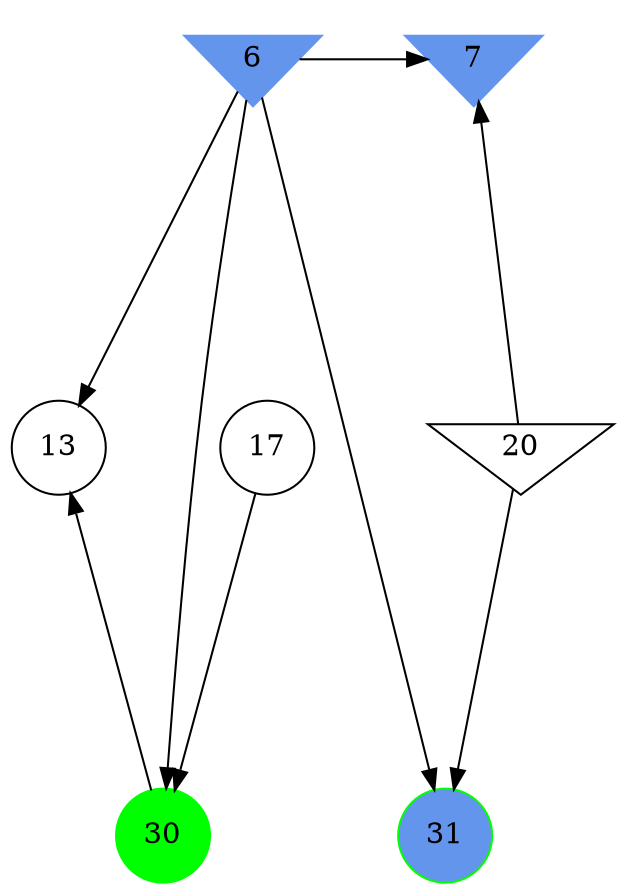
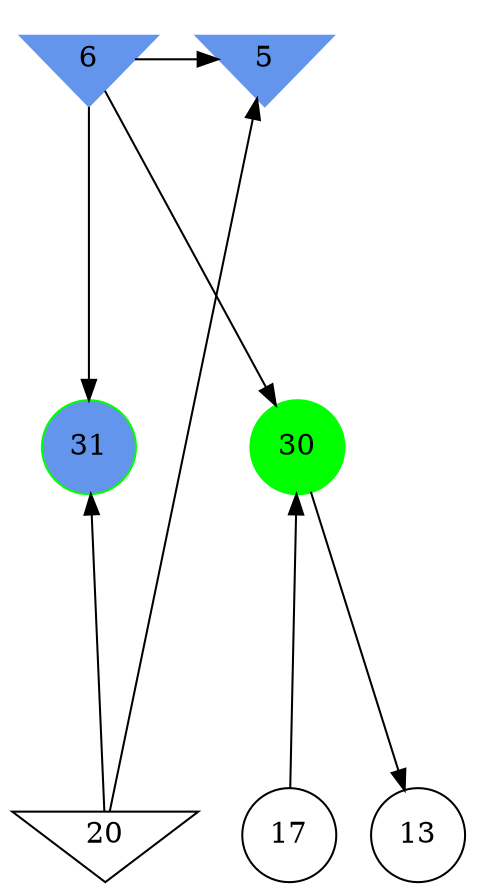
node "7": label "7" -> "5"
edge "6" -> "13": removed
